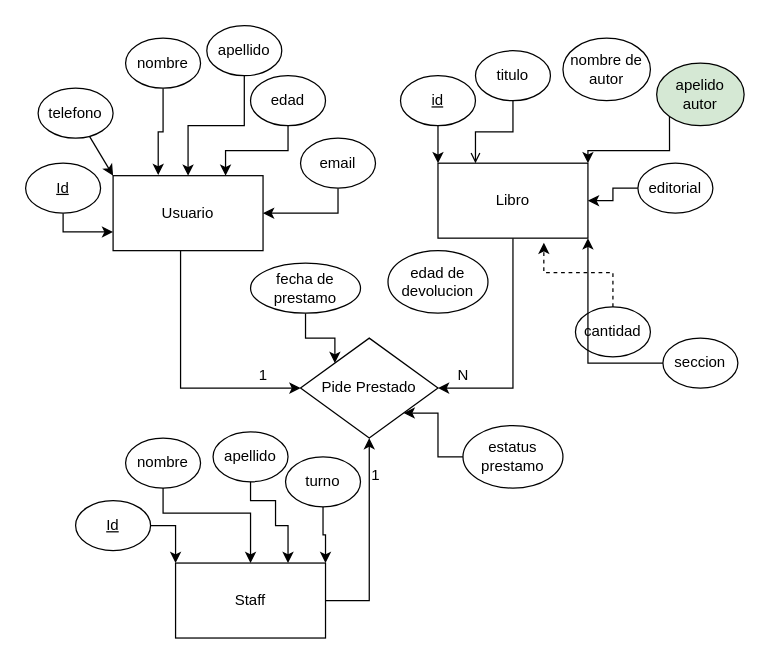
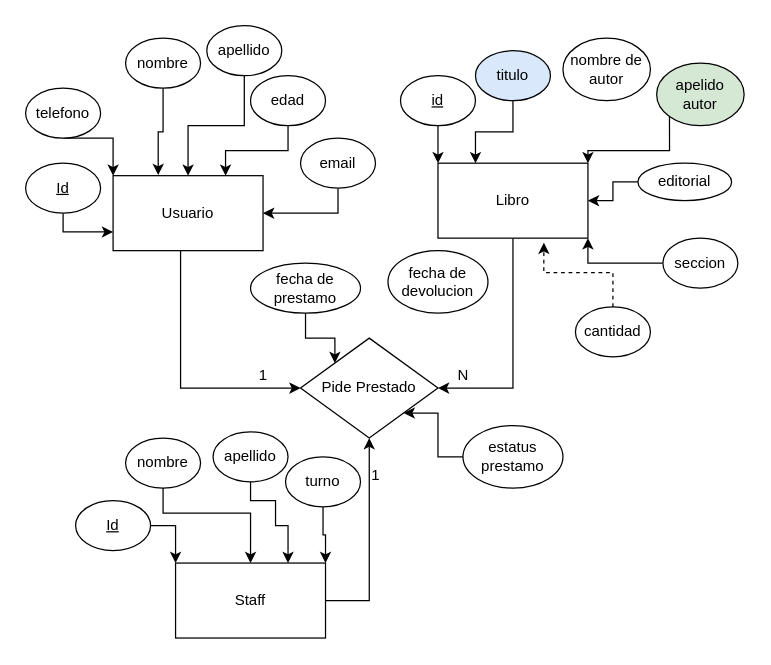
node "titulo": fillcolor #ffffff -> #dae8fc
node "telefono": moved (76, 113) -> (63, 113)
edge "titulo" -> "Libro": arrowhead open -> classic
node "editorial": size 75x50 -> 94x38
node "edad de devolucion": label "edad de devolucion" -> "fecha de devolucion"
node "seccion": moved (701, 363) -> (701, 263)
